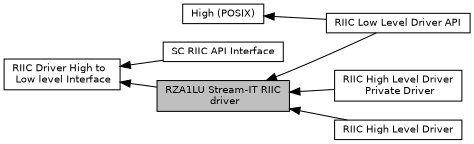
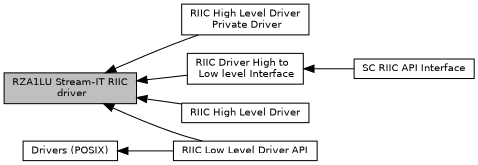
node "High (POSIX)": label "High (POSIX)" -> "Drivers (POSIX)"
edge "RZA1LU Stream-IT RIIC driver" -> "RIIC Driver High to Low level Interface": reversed
